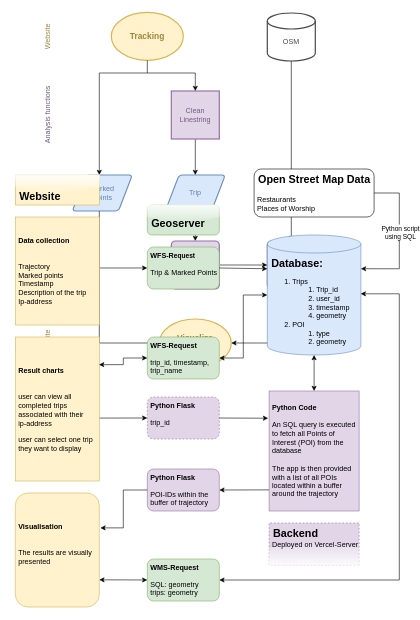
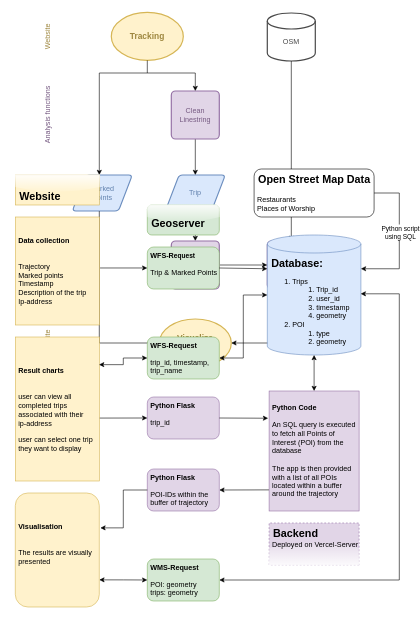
node "Clean Linestring": shape rectangle -> rounded rectangle
node "Python Flask trip_id": style dashed -> solid
node "WMS-Request SQL: geometry trips: geometry": label "WMS-Request SQL: geometry trips: geometry" -> "WMS-Request POI: geometry trips: geometry"
